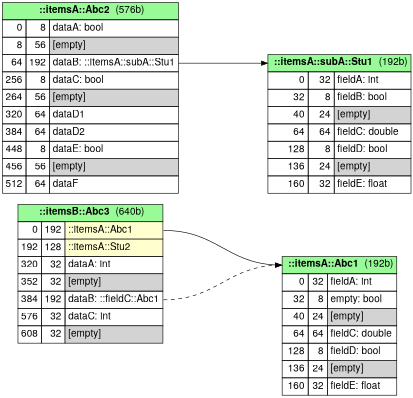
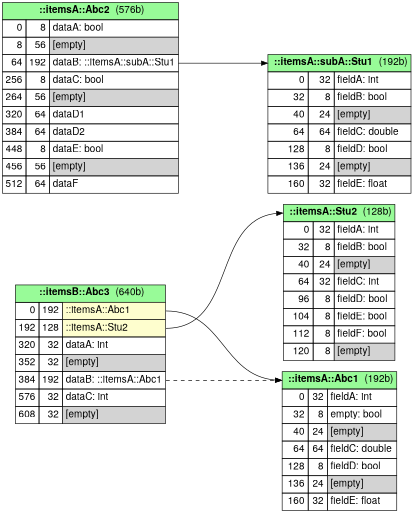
node "::itemsA::Stu2": added
node "::itemsB::Abc3": text "dataB: ::fieldC::Abc1" -> "dataB: ::itemsA::Abc1"
